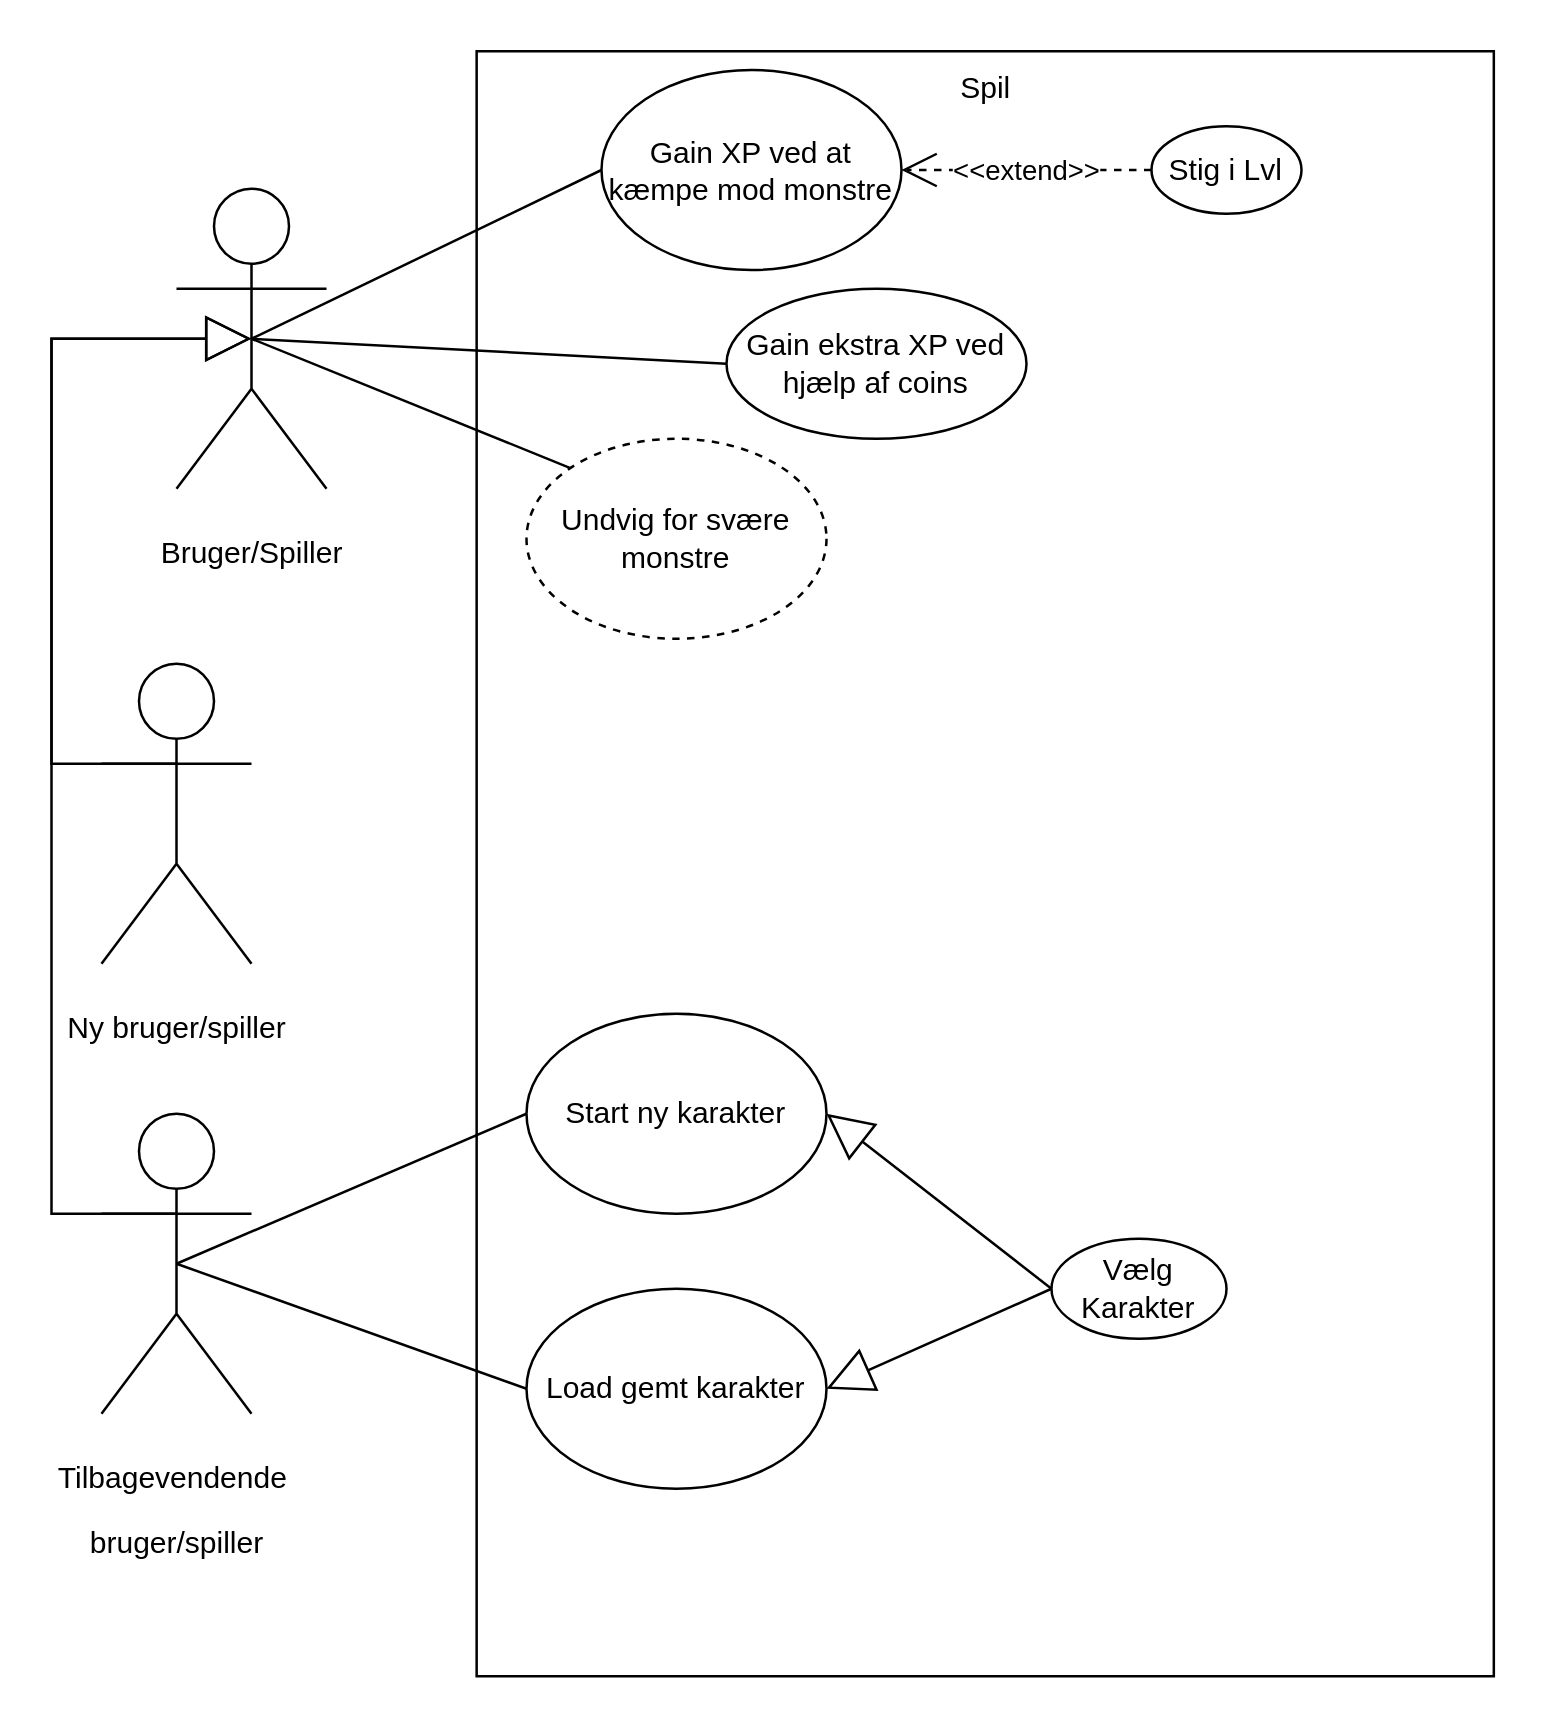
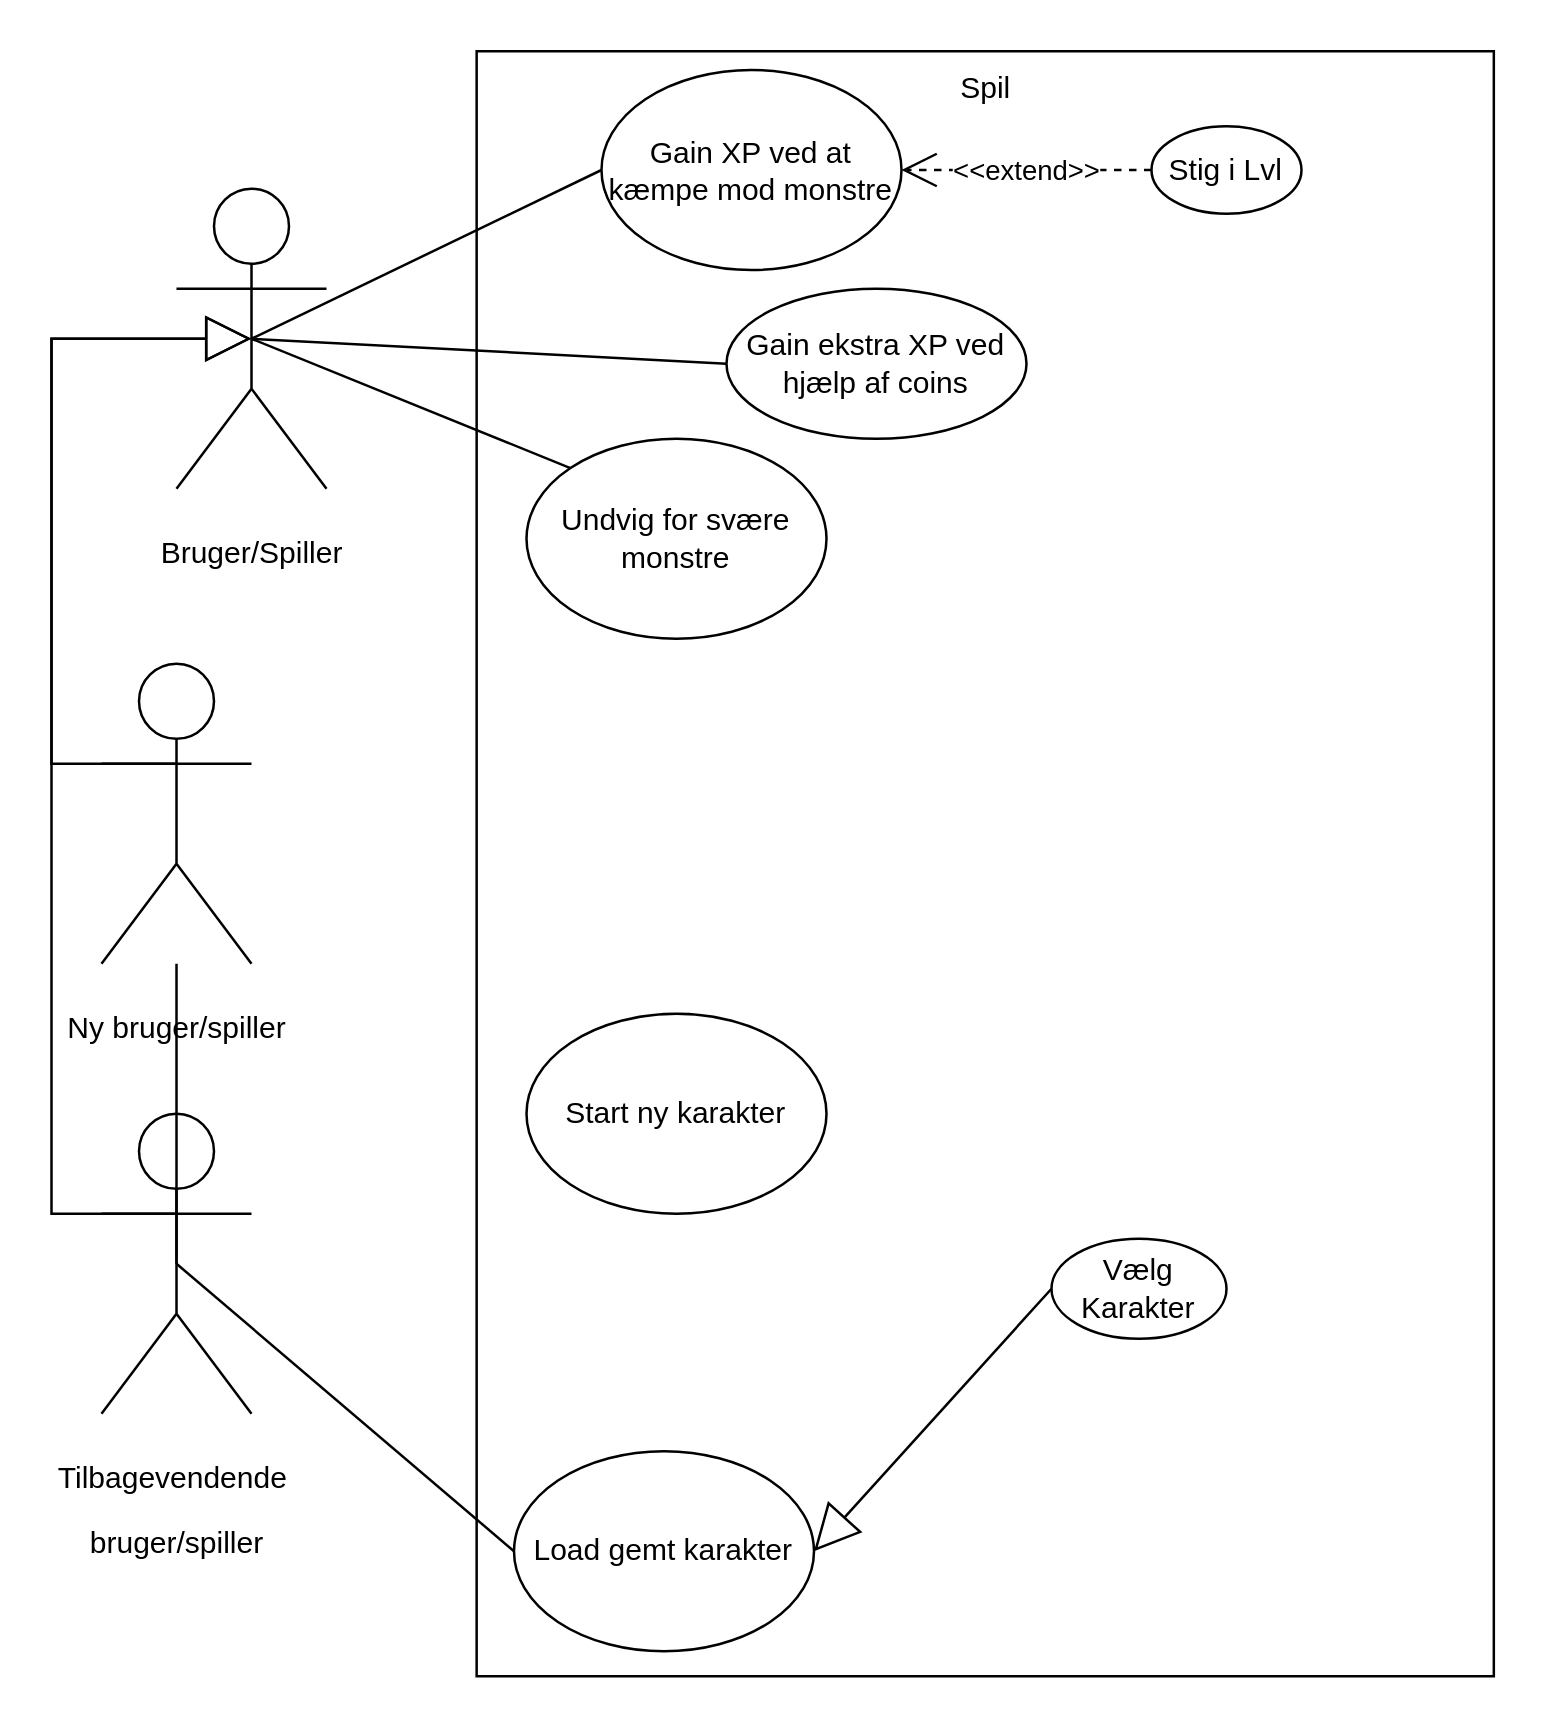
node "Undvig for svære monstre": style dashed -> solid
edge "Start ny karakter" -- "Tilbagevendende bruger/spiller": now "Ny bruger/spiller" -- "Tilbagevendende bruger/spiller"
edge "Vælg Karakter" -> "Start ny karakter": removed
node "Load gemt karakter": moved (676, 1389) -> (664, 1551)
